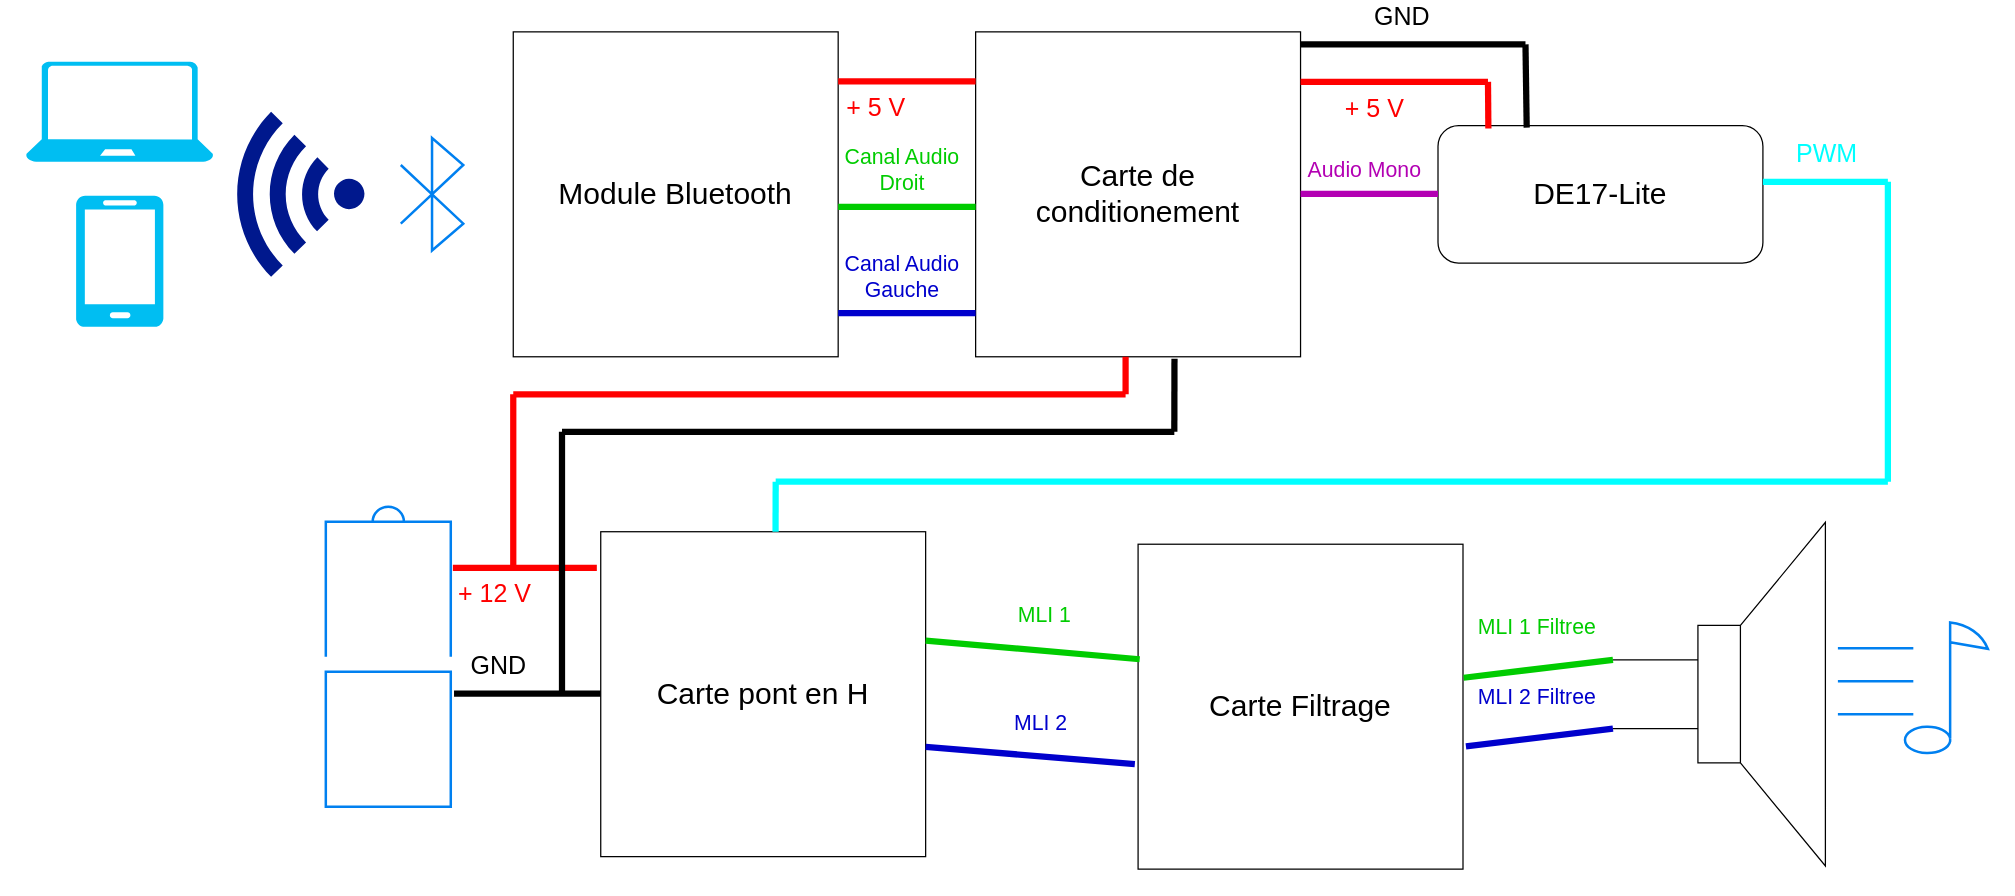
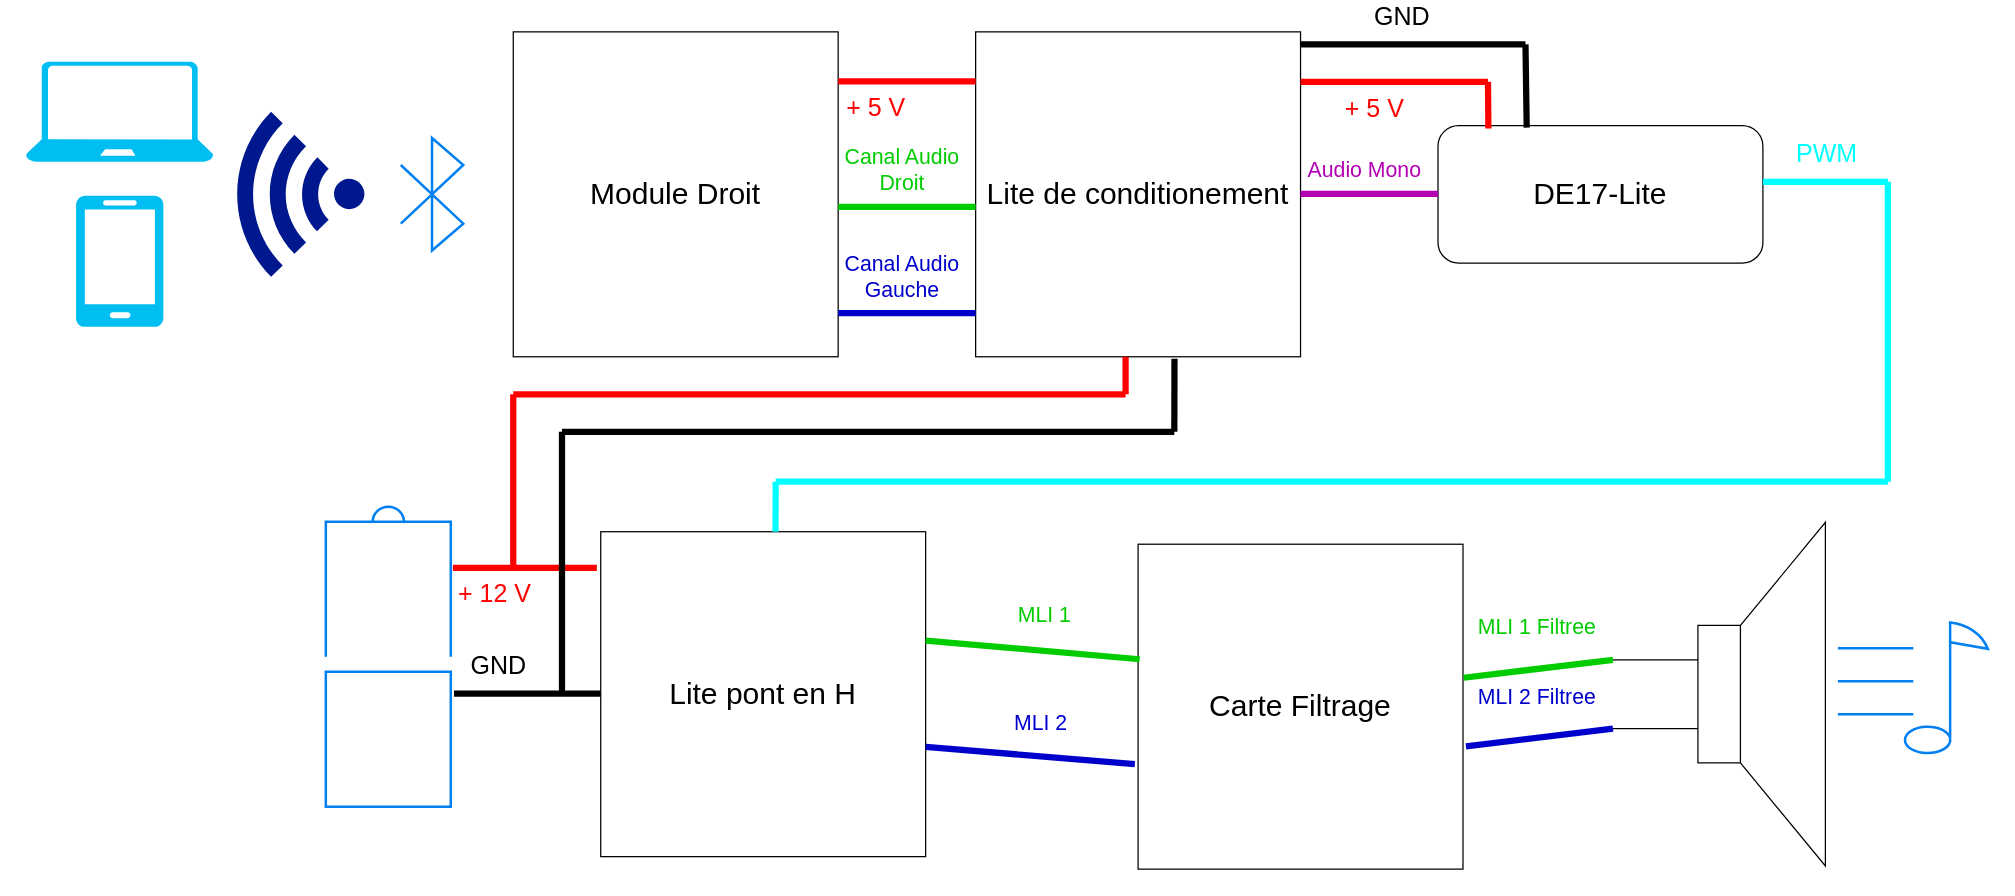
node "Module Bluetooth": label "Module Bluetooth" -> "Module Droit"
node "Carte de conditionement": label "Carte de conditionement" -> "Lite de conditionement"
node "Carte pont en H": label "Carte pont en H" -> "Lite pont en H"
